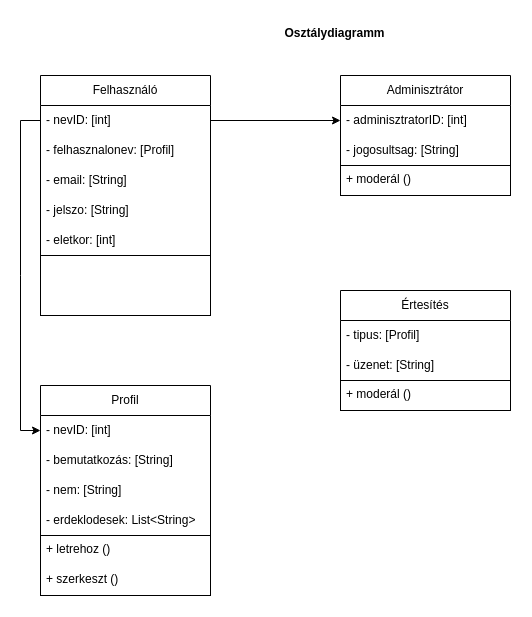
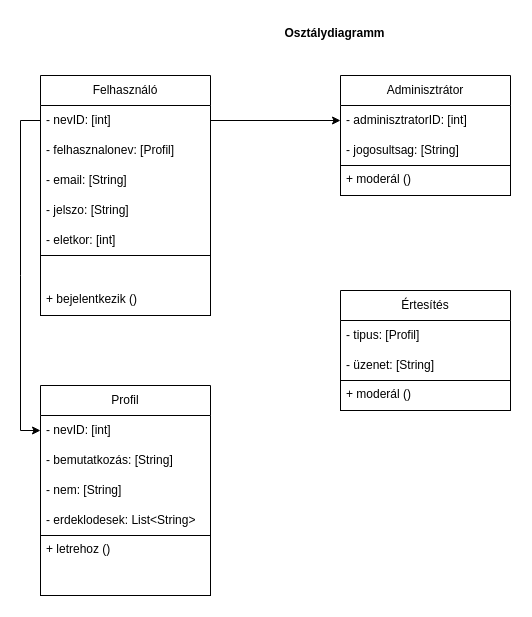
node "+ bejelentkezik ()": added
node "+ szerkeszt ()": removed
